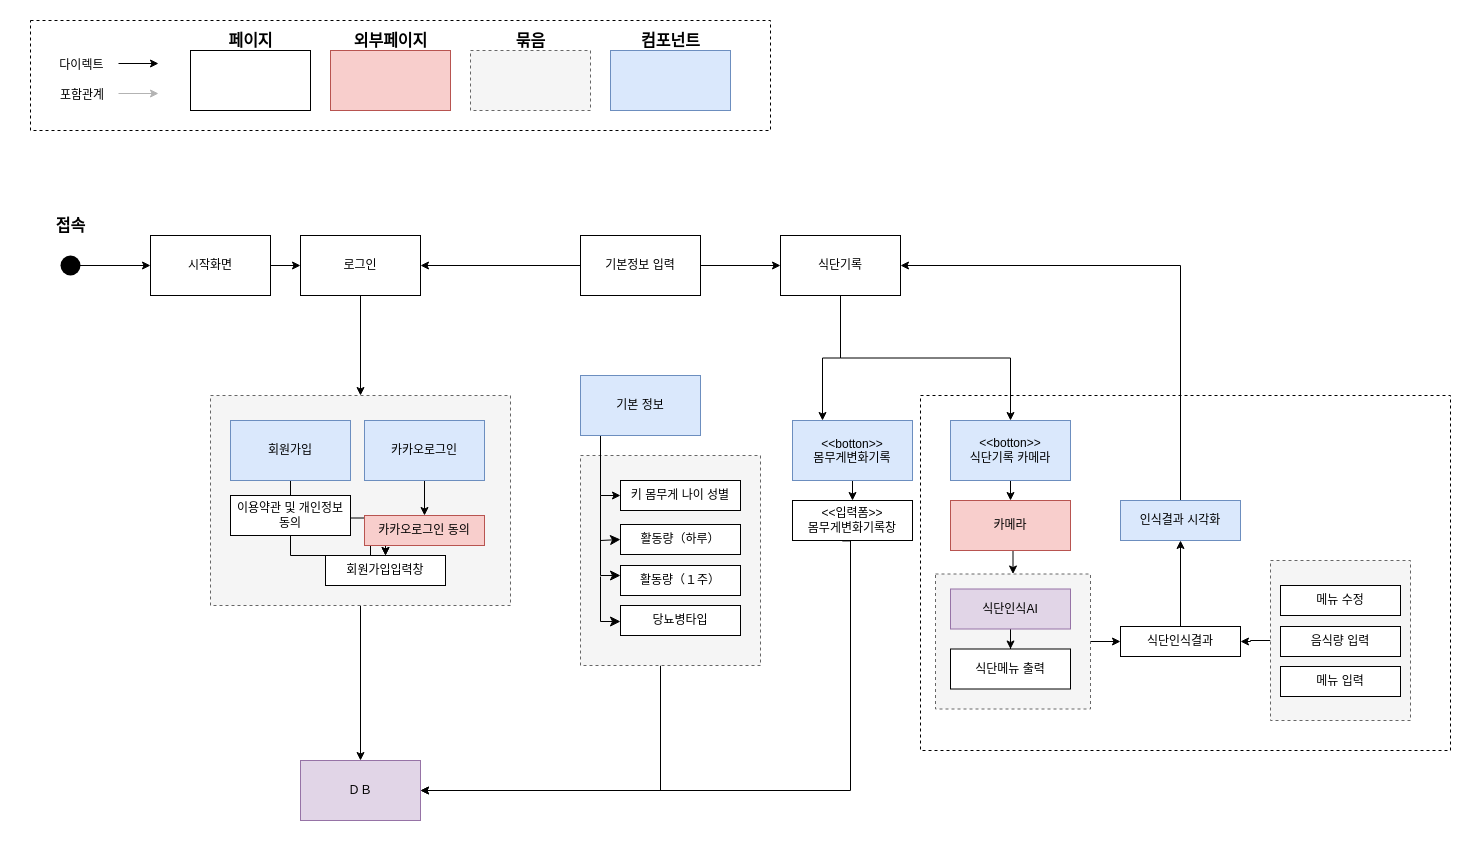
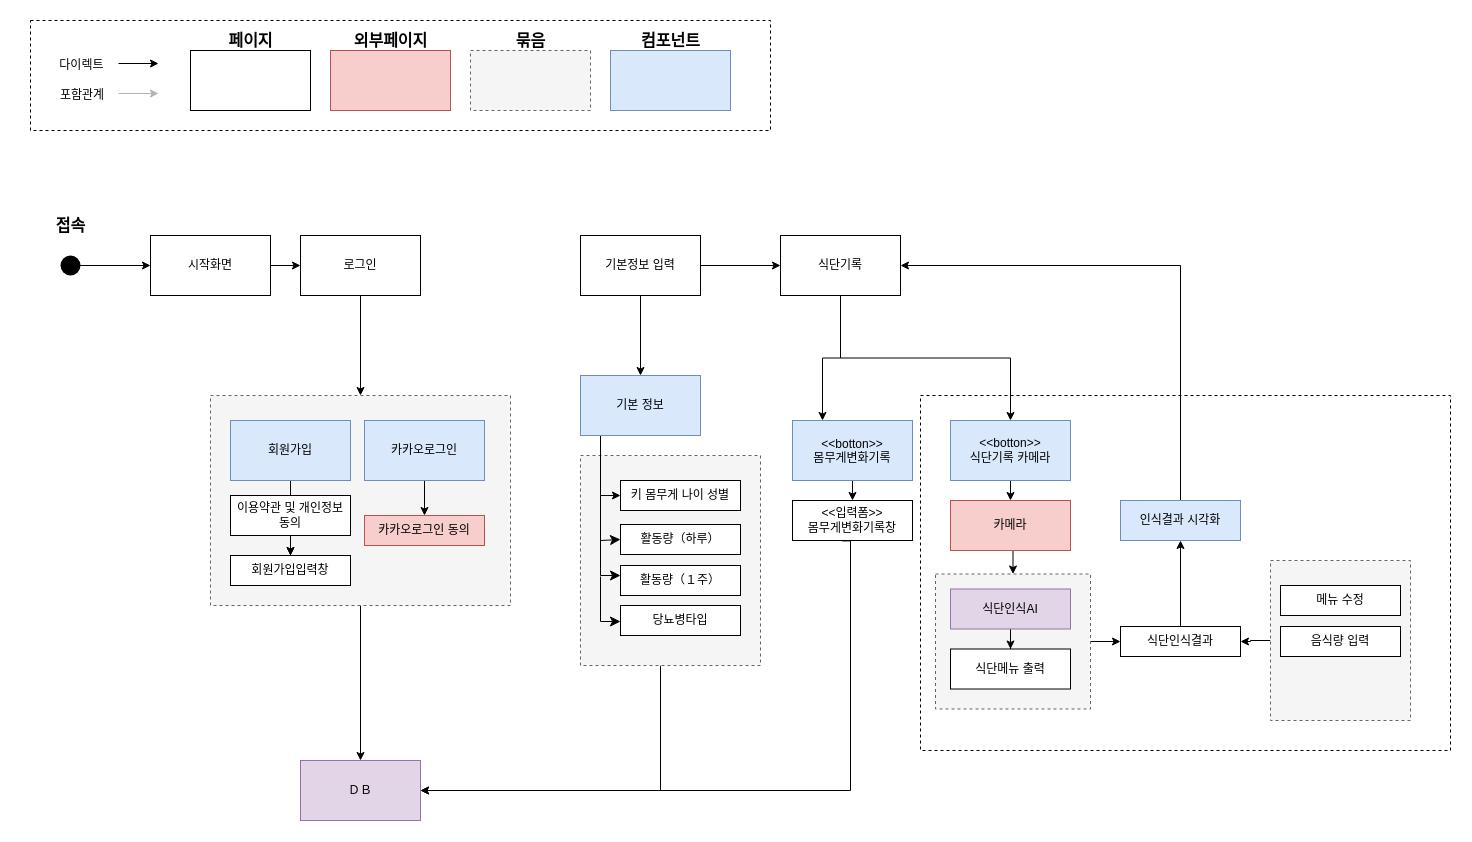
edge "기본정보 입력" -> "로그인": now "기본정보 입력" -> "기본 정보"
node "회원가입입력창": moved (386, 571) -> (291, 571)
node "메뉴 입력": removed
